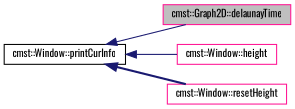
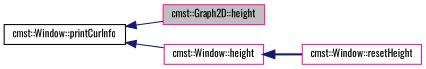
node "cmst::Graph2D::delaunayTime": label "cmst::Graph2D::delaunayTime" -> "cmst::Graph2D::height"
edge "cmst::Window::resetHeight" -> "cmst::Window::printCurInfo": now "cmst::Window::resetHeight" -> "cmst::Window::height"
